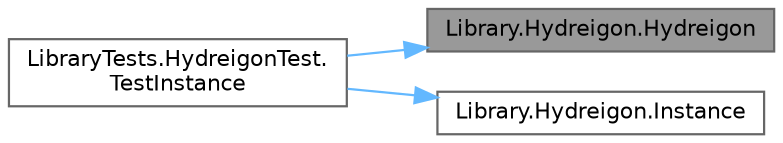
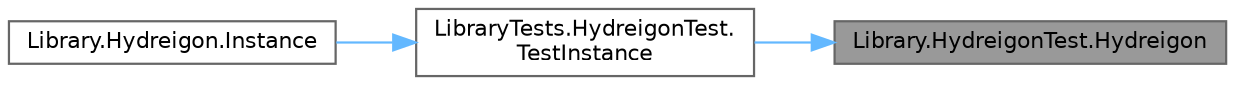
node "Library.Hydreigon.Hydreigon": label "Library.Hydreigon.Hydreigon" -> "Library.HydreigonTest.Hydreigon"
edge "LibraryTests.HydreigonTest. TestInstance" -> "Library.Hydreigon.Instance": reversed
